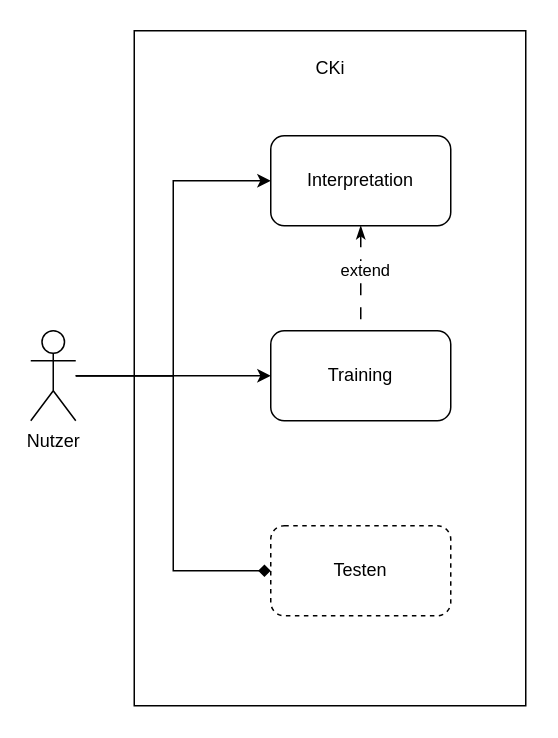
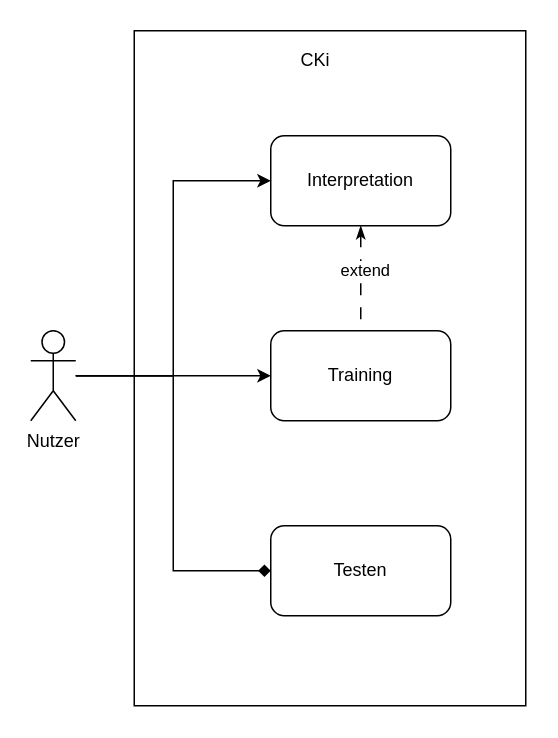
node "CKi": moved (331, 68) -> (316, 61)
node "Testen": style dashed -> solid
